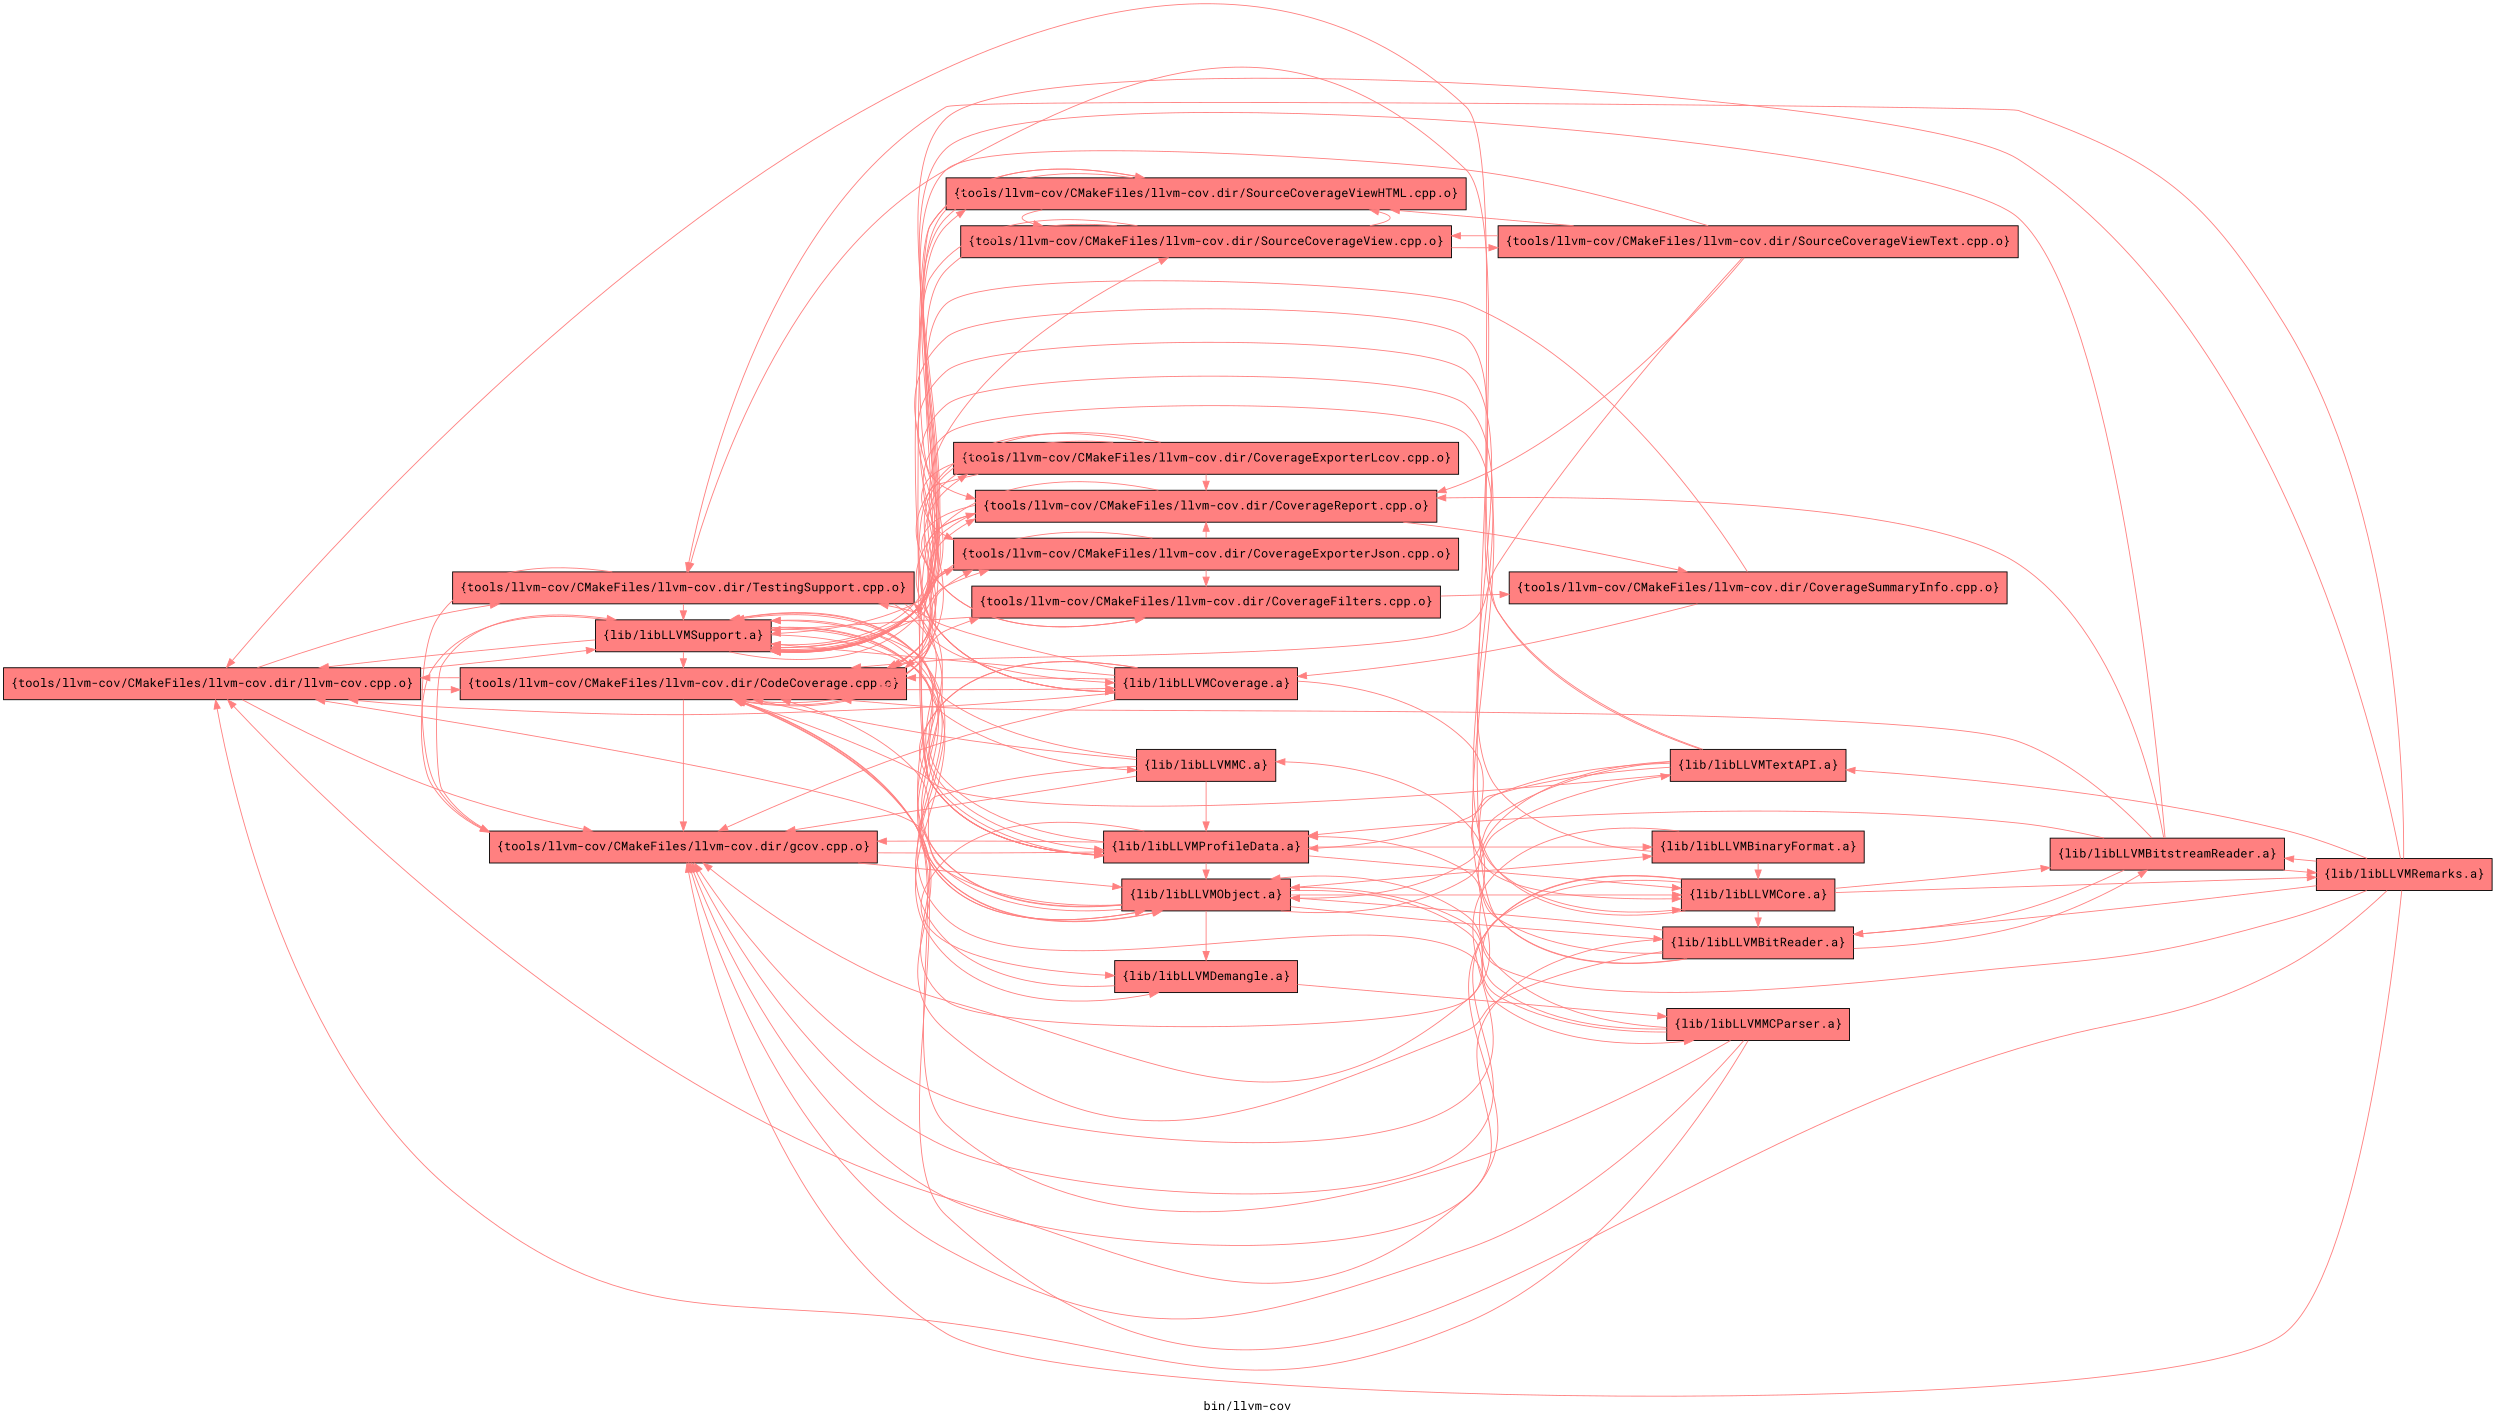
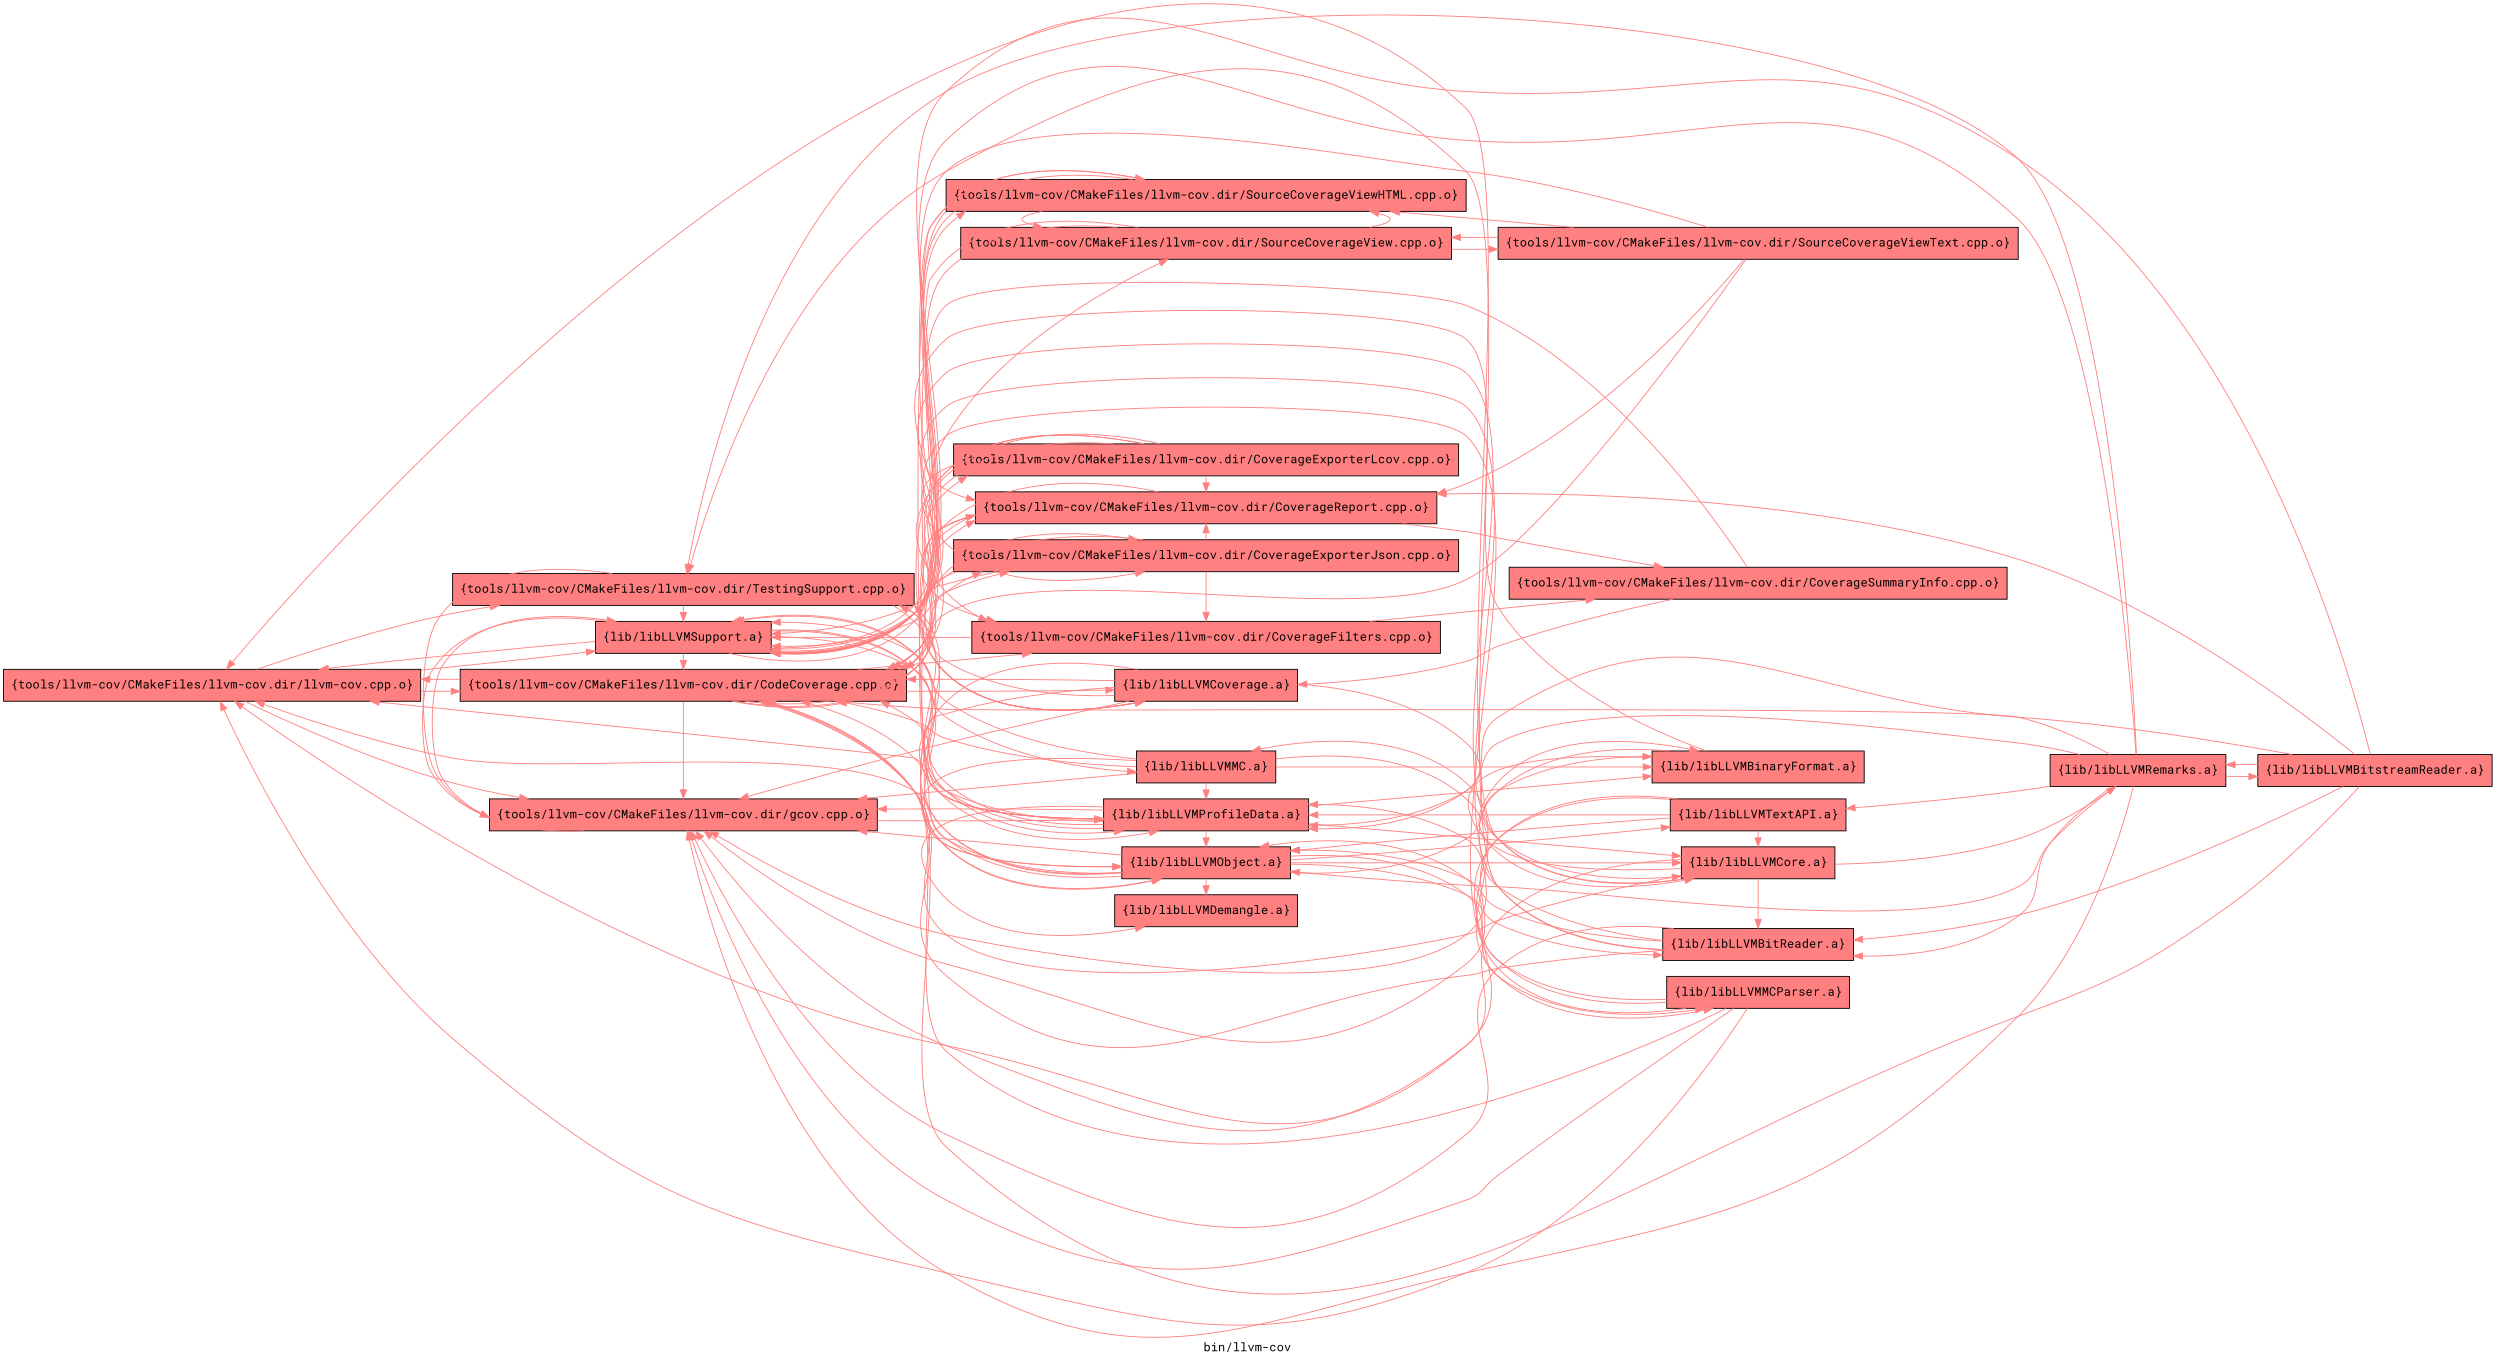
edge "{lib/libLLVMTextAPI.a}" -> "{lib/libLLVMSupport.a}": removed
edge "{lib/libLLVMCoverage.a}" -> "{lib/libLLVMSupport.a}": removed
edge "{lib/libLLVMCoverage.a}" -> "{tools/llvm-cov/CMakeFiles/llvm-cov.dir/llvm-cov.cpp.o}": now "{lib/libLLVMProfileData.a}" -> "{tools/llvm-cov/CMakeFiles/llvm-cov.dir/llvm-cov.cpp.o}"
edge "{lib/libLLVMRemarks.a}" -> "{lib/libLLVMProfileData.a}": added
edge "{lib/libLLVMMC.a}" -> "{lib/libLLVMBinaryFormat.a}": added
edge "{lib/libLLVMDemangle.a}" -> "{lib/libLLVMSupport.a}": removed
edge "{lib/libLLVMTextAPI.a}" -> "{tools/llvm-cov/CMakeFiles/llvm-cov.dir/CodeCoverage.cpp.o}": now "{lib/libLLVMProfileData.a}" -> "{tools/llvm-cov/CMakeFiles/llvm-cov.dir/CodeCoverage.cpp.o}"
edge "{tools/llvm-cov/CMakeFiles/llvm-cov.dir/gcov.cpp.o}" -> "{lib/libLLVMObject.a}": reversed
edge "{lib/libLLVMCore.a}" -> "{lib/libLLVMBitstreamReader.a}": now "{lib/libLLVMCore.a}" -> "{lib/libLLVMBinaryFormat.a}"
edge "{lib/libLLVMBitReader.a}" -> "{lib/libLLVMBitstreamReader.a}": removed
edge "{lib/libLLVMSupport.a}" -> "{lib/libLLVMDemangle.a}": removed
edge "{lib/libLLVMDemangle.a}" -> "{lib/libLLVMMCParser.a}": now "{lib/libLLVMMC.a}" -> "{lib/libLLVMMCParser.a}"
